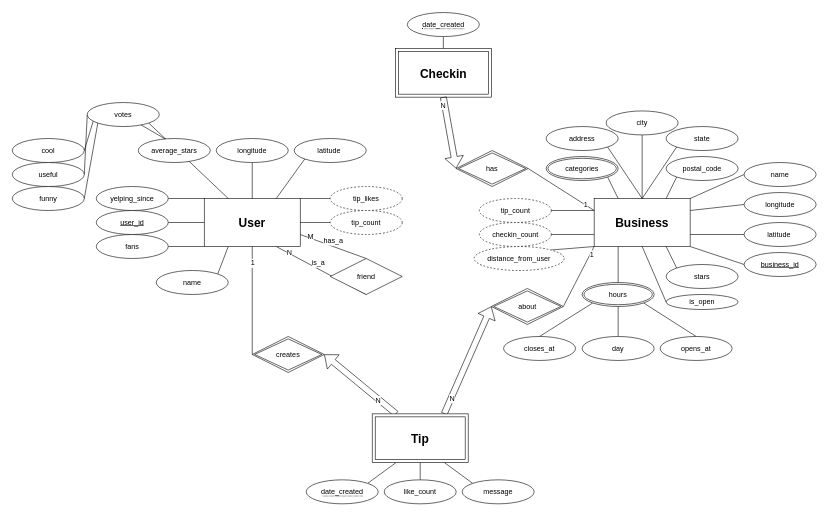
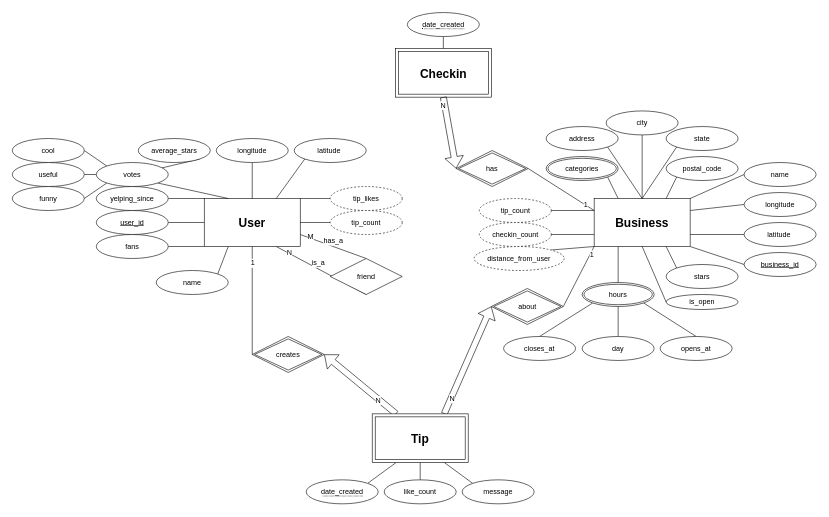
node "votes": moved (123, 114) -> (132, 174)
